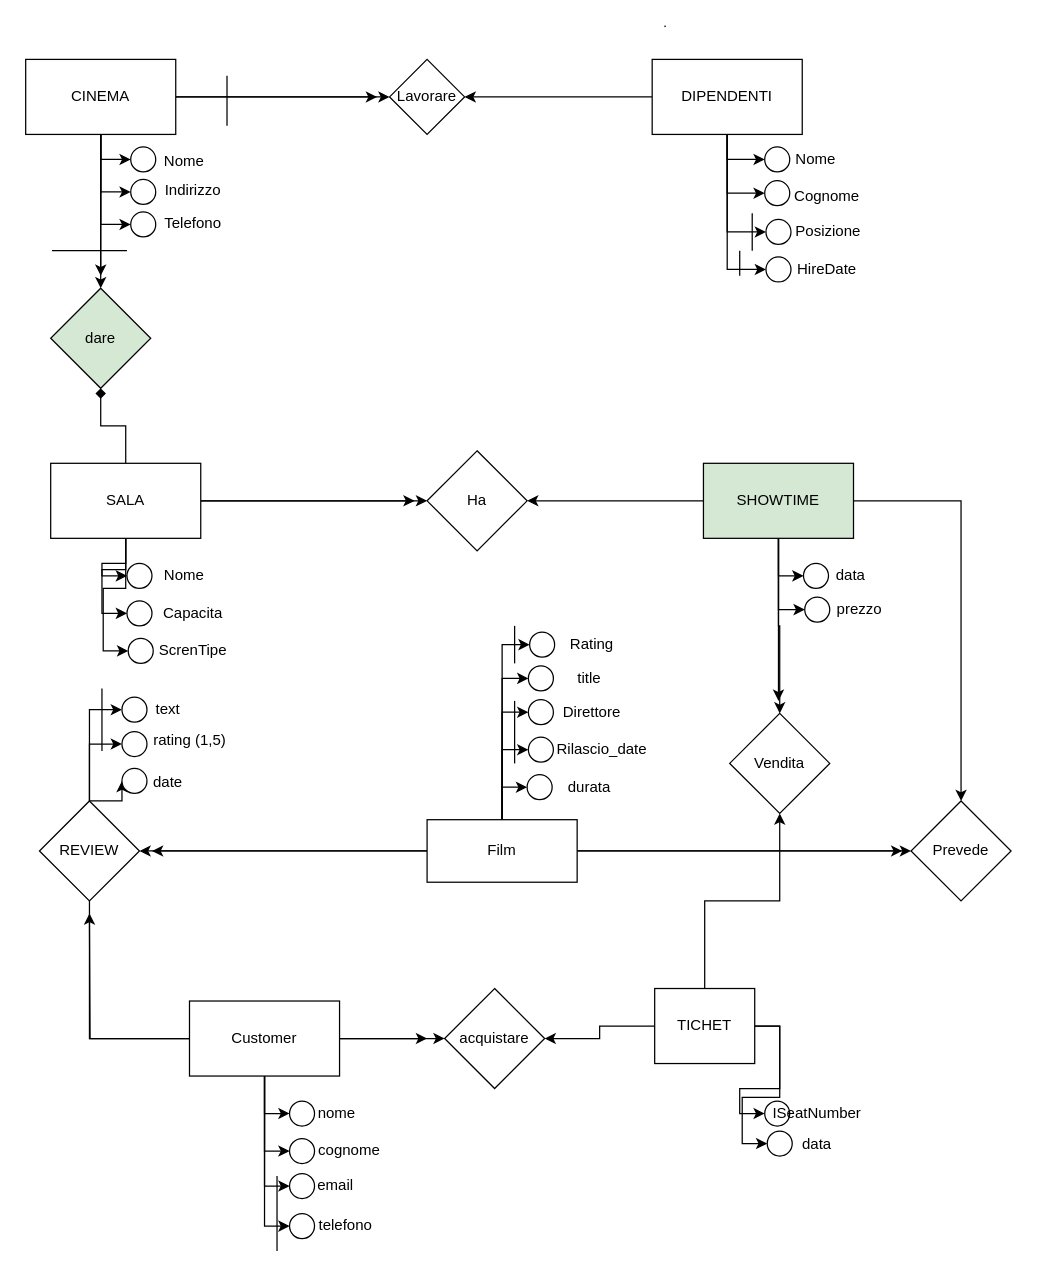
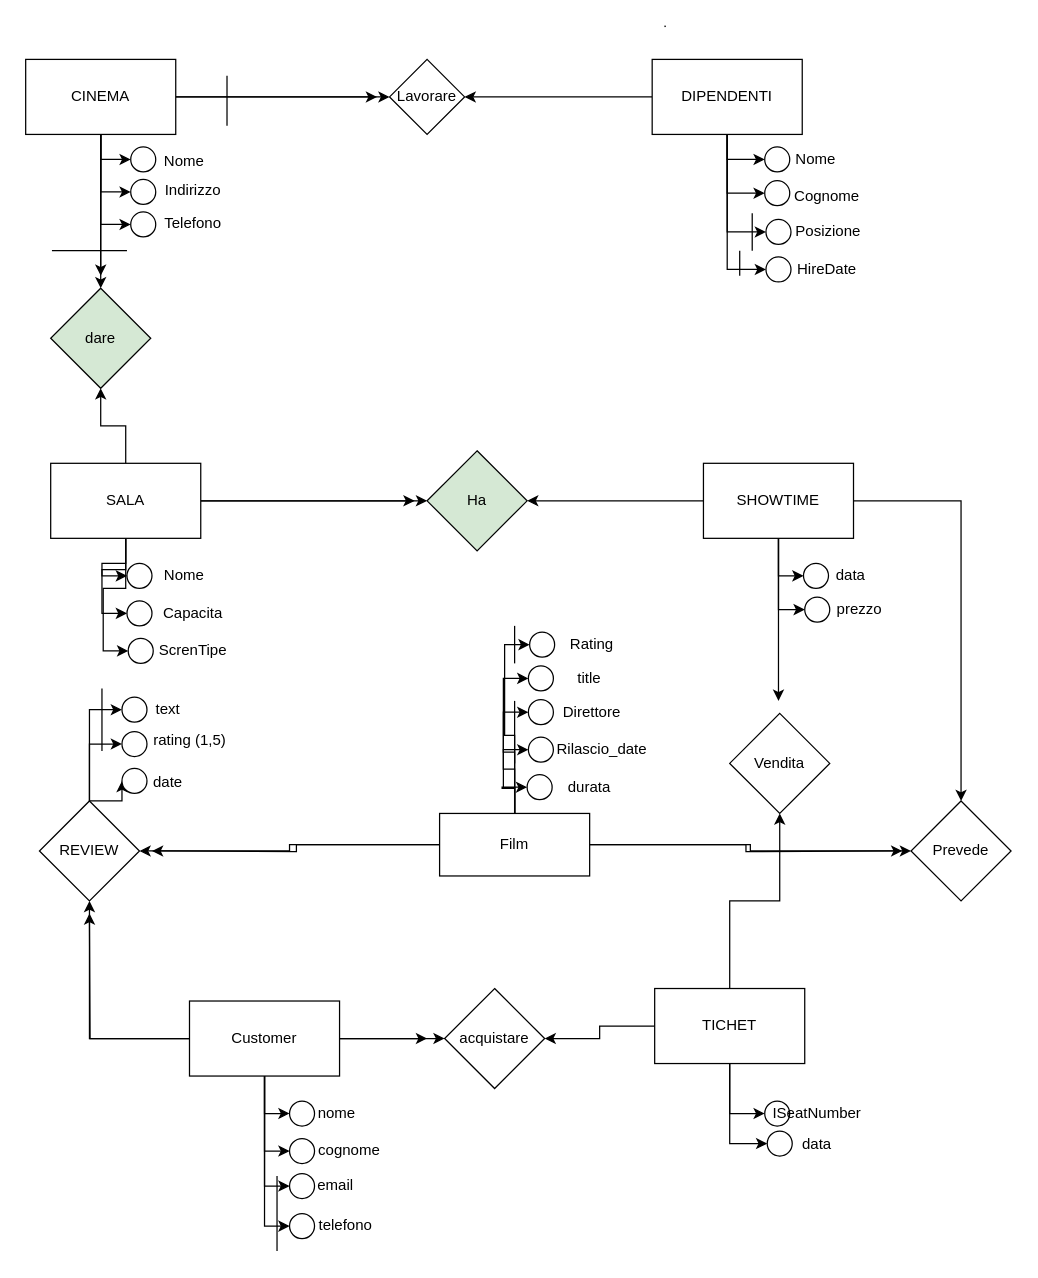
edge "SALA" -> "dare": arrowhead diamond -> classic
node "Ha": fillcolor #ffffff -> #d5e8d4
node "SHOWTIME": fillcolor #d5e8d4 -> #ffffff
edge "SHOWTIME" -> "Vendita": removed
node "Film": moved (502, 851) -> (514, 844)
edge "REVIEW" -- "Customer": arrowhead none -> classic
node "TICHET": size 100x75 -> 150x75
